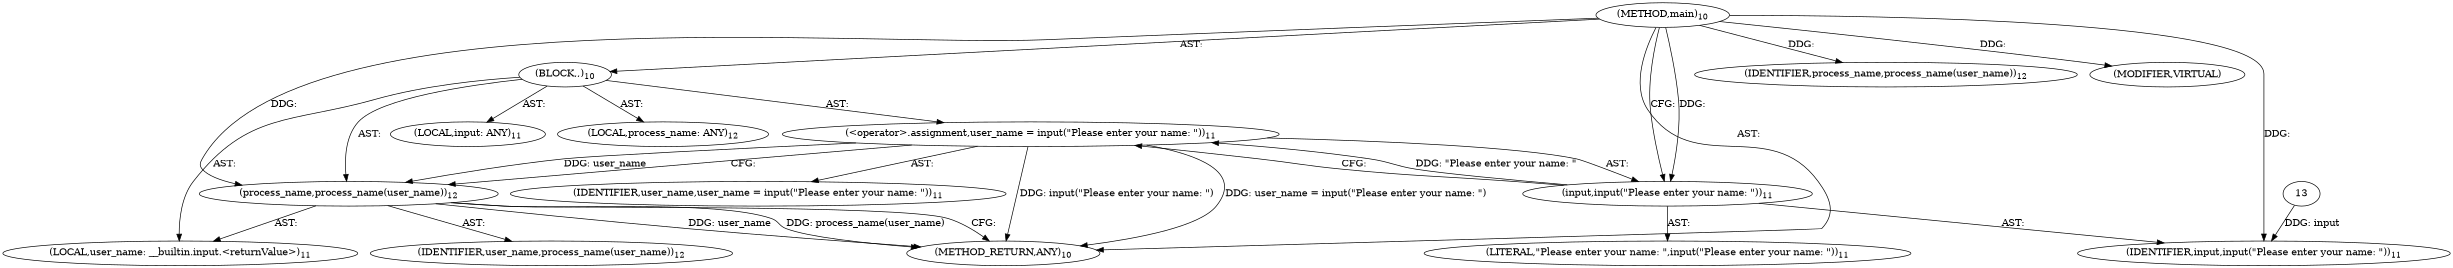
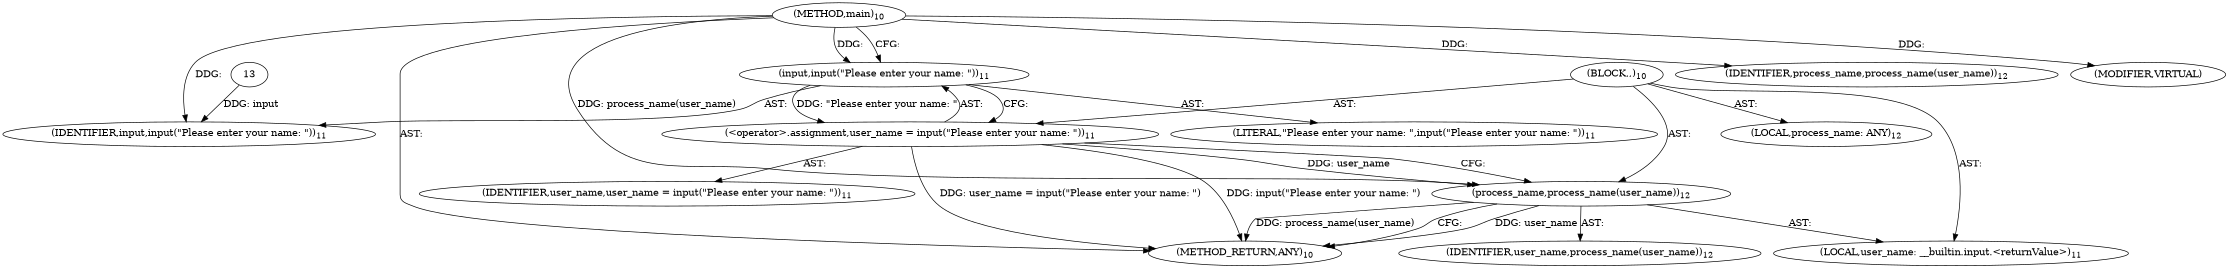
edge "(METHOD,main)" -> "(BLOCK,,)": removed, label "AST:"
edge "(METHOD,main)" -> "(process_name,process_name(user_name))": label "DDG: " -> "DDG: process_name(user_name)"
node "(LOCAL,input: ANY)": removed
